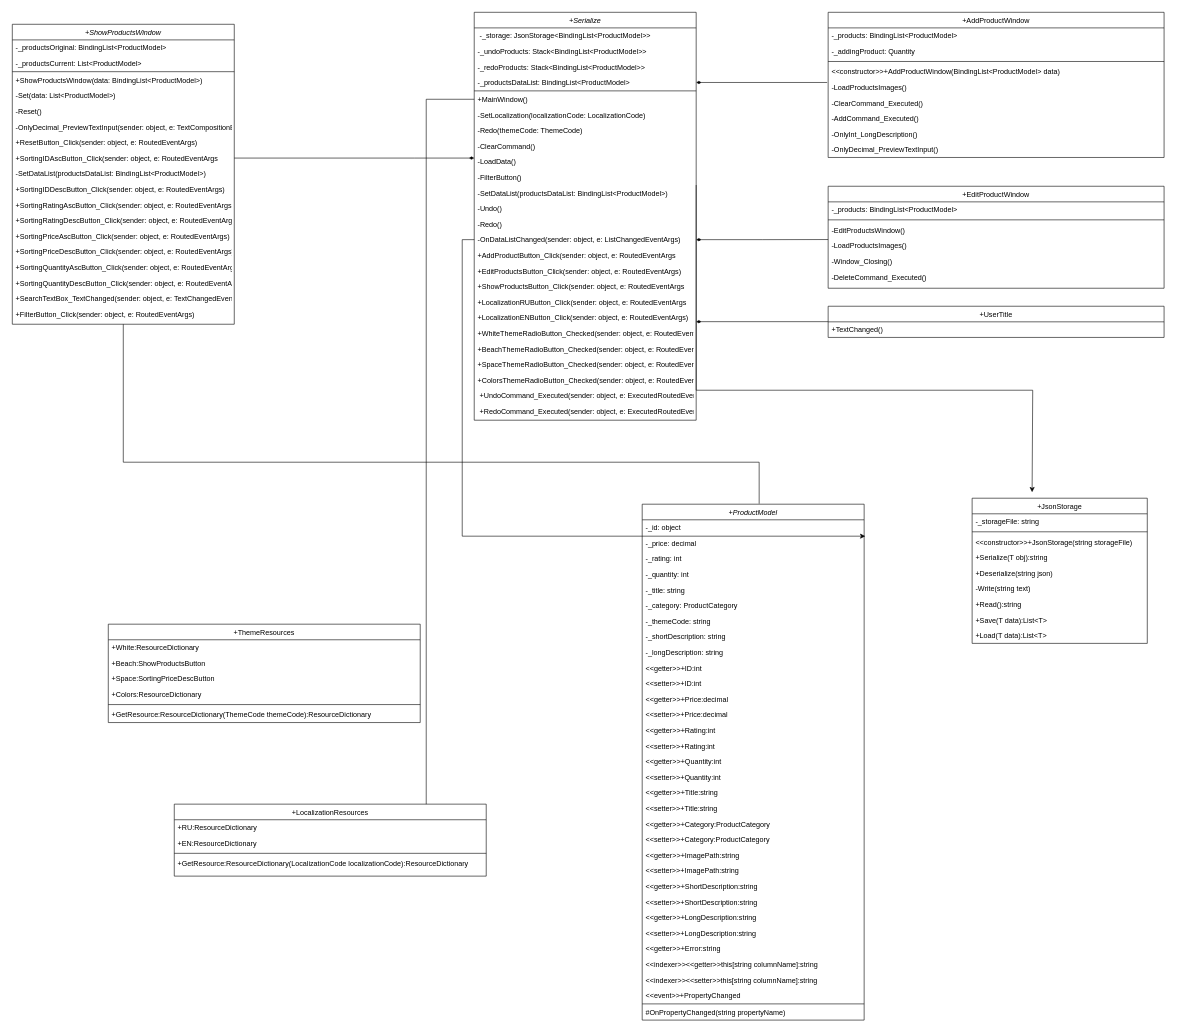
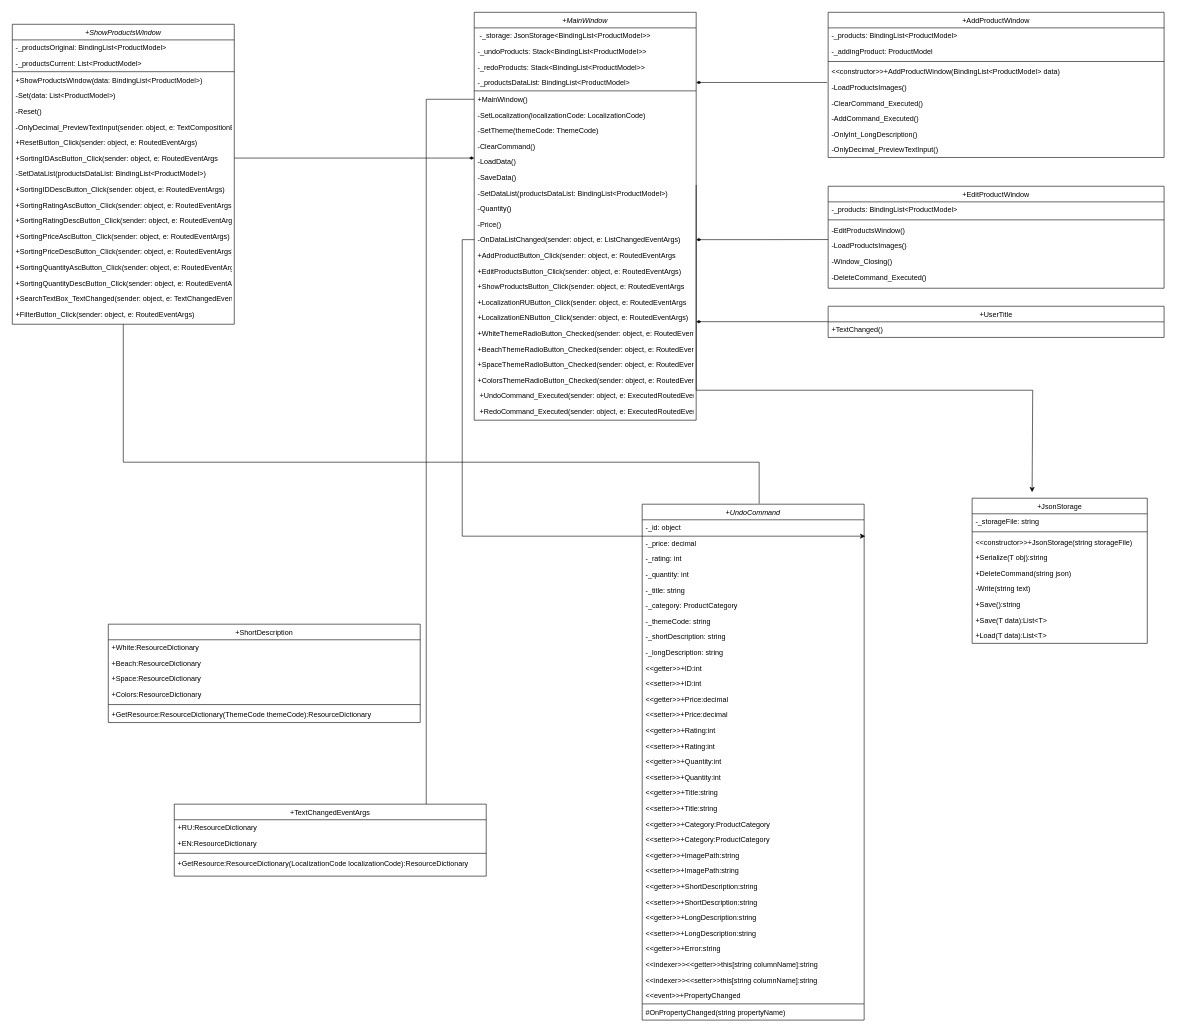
node "+Serialize": label "+Serialize" -> "+MainWindow"
node "-_addingProduct: Quantity": label "-_addingProduct: Quantity" -> "-_addingProduct: ProductModel"
node "-Redo(themeCode: ThemeCode)": label "-Redo(themeCode: ThemeCode)" -> "-SetTheme(themeCode: ThemeCode)"
node "-FilterButton()": label "-FilterButton()" -> "-SaveData()"
node "-Undo()": label "-Undo()" -> "-Quantity()"
node "-Redo()": label "-Redo()" -> "-Price()"
node "+ProductModel": label "+ProductModel" -> "+UndoCommand"
node "+Deserialize(string json)": label "+Deserialize(string json)" -> "+DeleteCommand(string json)"
node "+Read():string": label "+Read():string" -> "+Save():string"
node "+ThemeResources": label "+ThemeResources" -> "+ShortDescription"
node "+Beach:ShowProductsButton": label "+Beach:ShowProductsButton" -> "+Beach:ResourceDictionary"
node "+Space:SortingPriceDescButton": label "+Space:SortingPriceDescButton" -> "+Space:ResourceDictionary"
node "+LocalizationResources": label "+LocalizationResources" -> "+TextChangedEventArgs"
